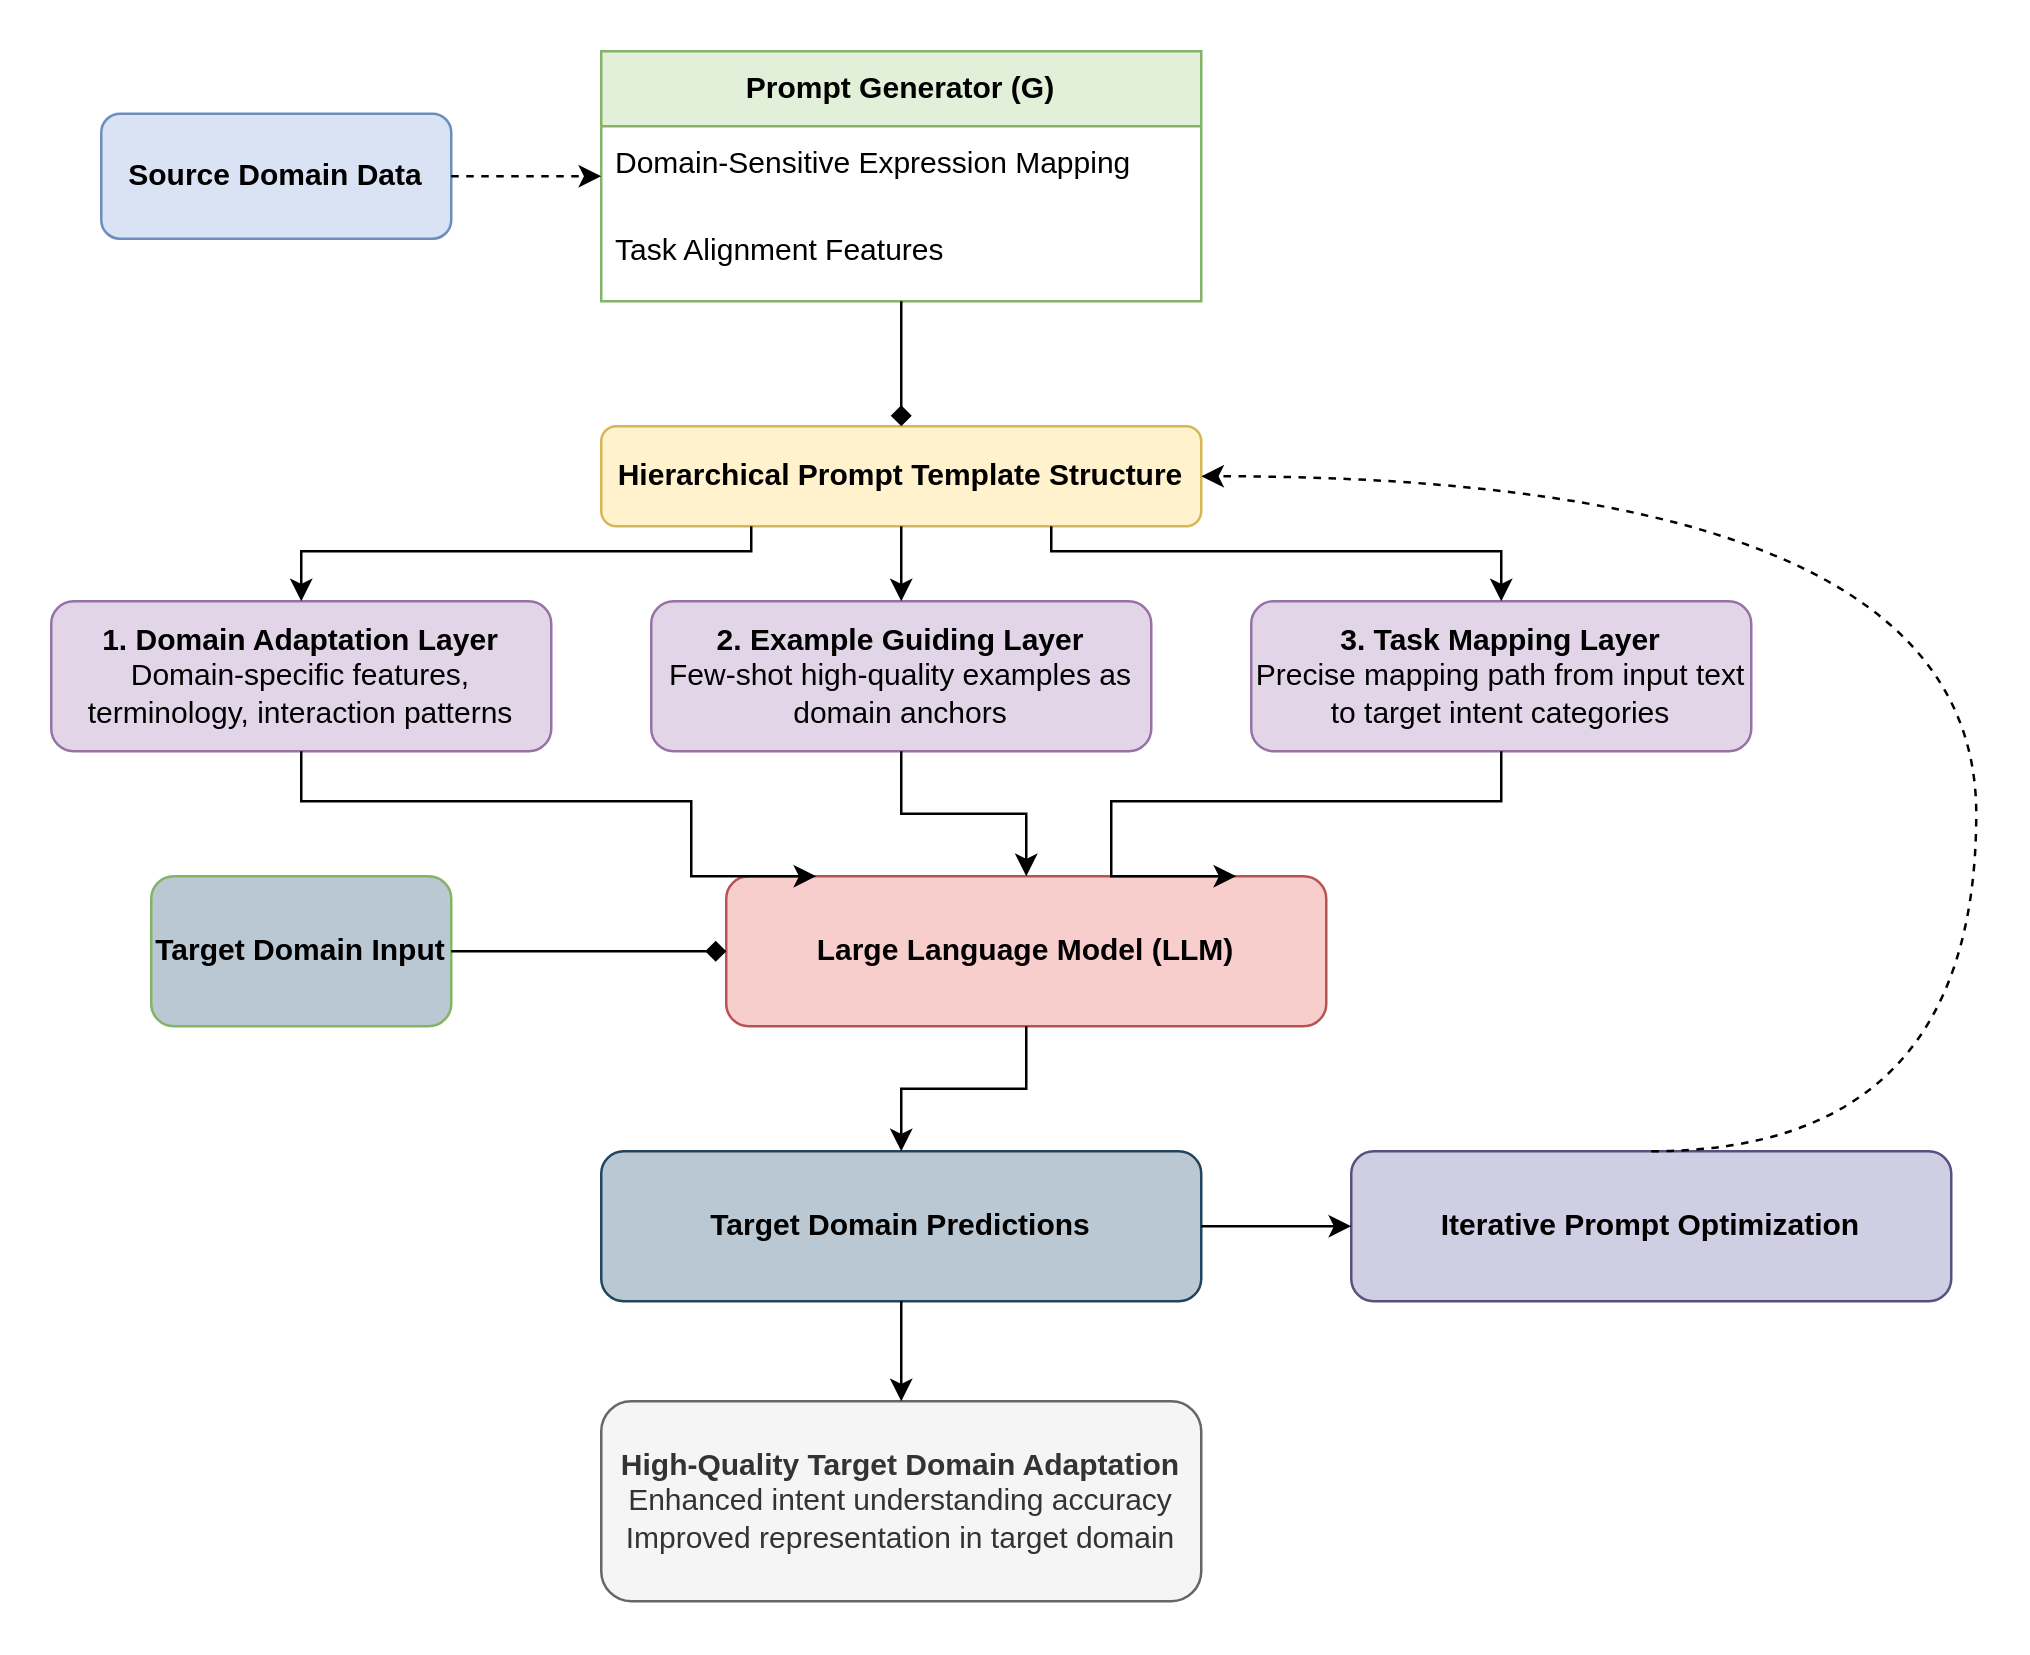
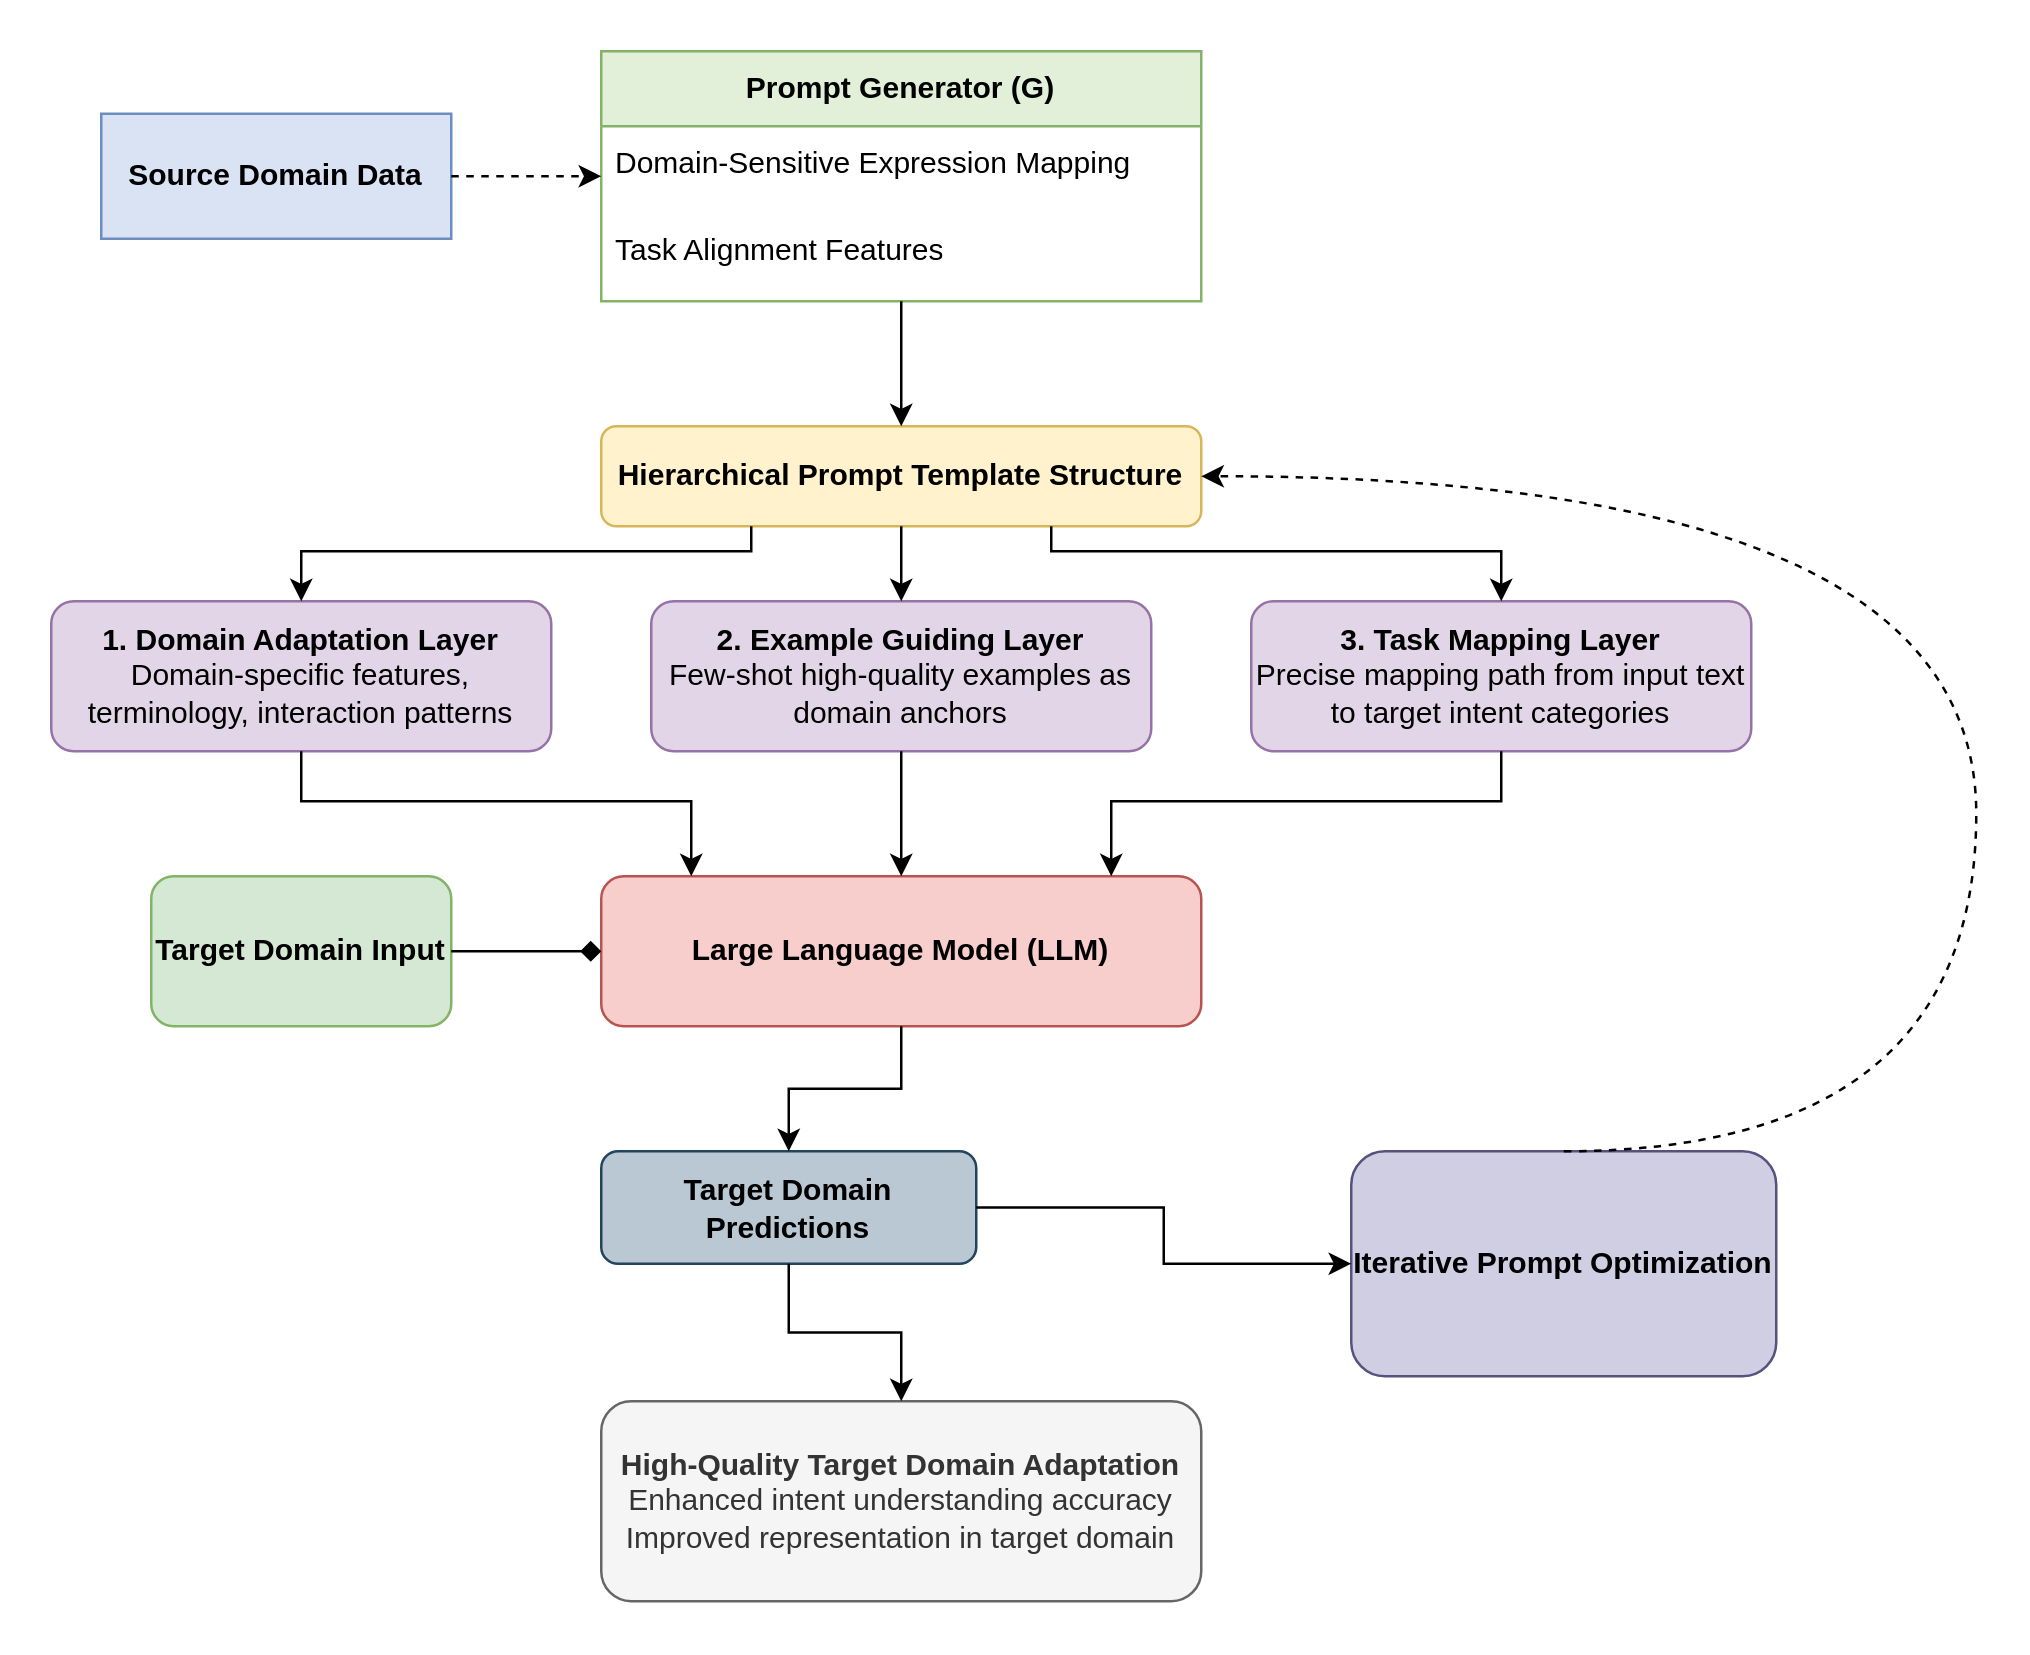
node "Source Domain Data": shape rounded rectangle -> rectangle
edge "Prompt Generator (G)" -> "Hierarchical Prompt Template Structure": arrowhead diamond -> classic
node "Target Domain Input": fillcolor #bac8d3 -> #d5e8d4
node "Large Language Model (LLM)": moved (1026, 951) -> (901, 951)
node "Target Domain Predictions": size 600x150 -> 375x113
node "Iterative Prompt Optimization": size 600x150 -> 425x225
